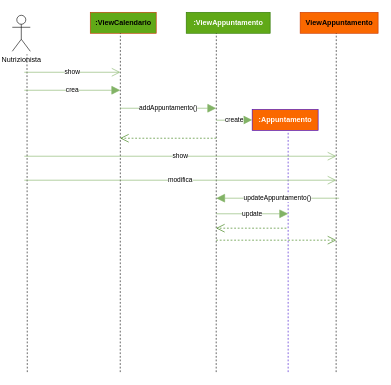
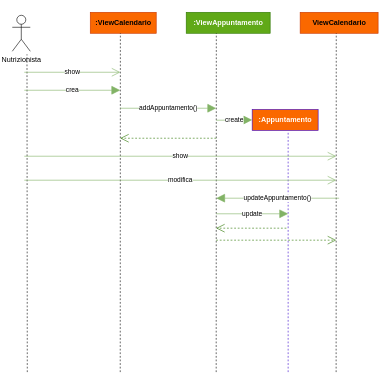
node ":ViewCalendario": fillcolor #60a917 -> #fa6800
node "ViewAppuntamento": label "ViewAppuntamento" -> "ViewCalendario"
